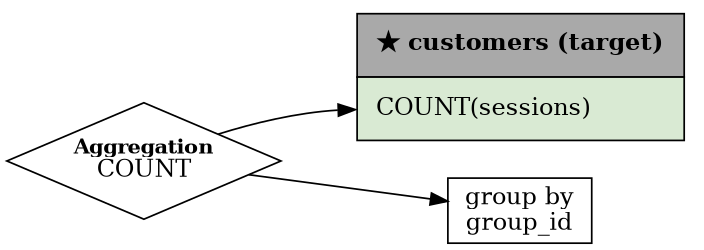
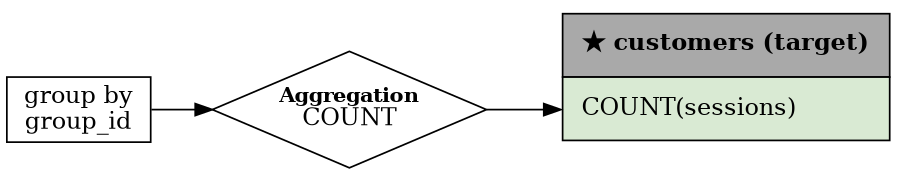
edge "Aggregation" -> "group by group_id": reversed
